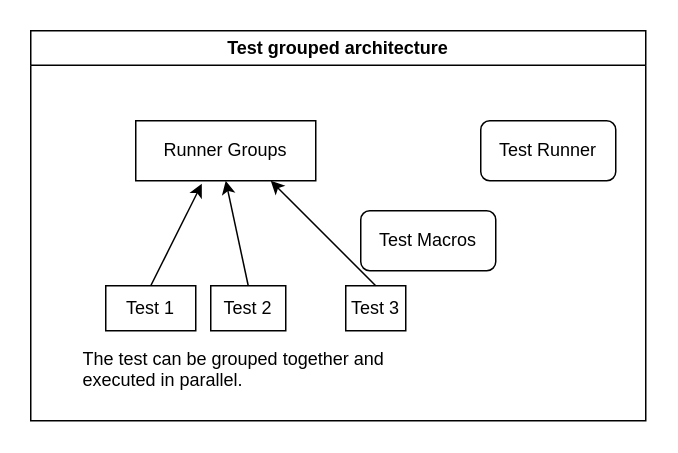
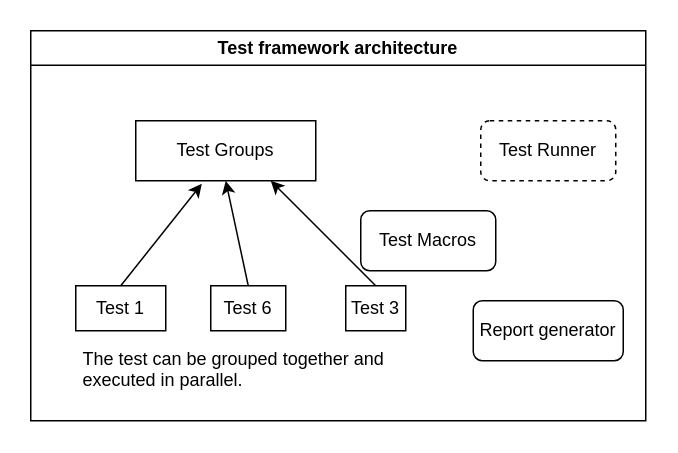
node "Test grouped architecture": label "Test grouped architecture" -> "Test framework architecture"
node "Runner Groups": label "Runner Groups" -> "Test Groups"
node "Test Runner": style solid -> dashed
node "Test 1": moved (151, 308) -> (121, 308)
node "Test 2": label "Test 2" -> "Test 6"
node "Report generator": added
